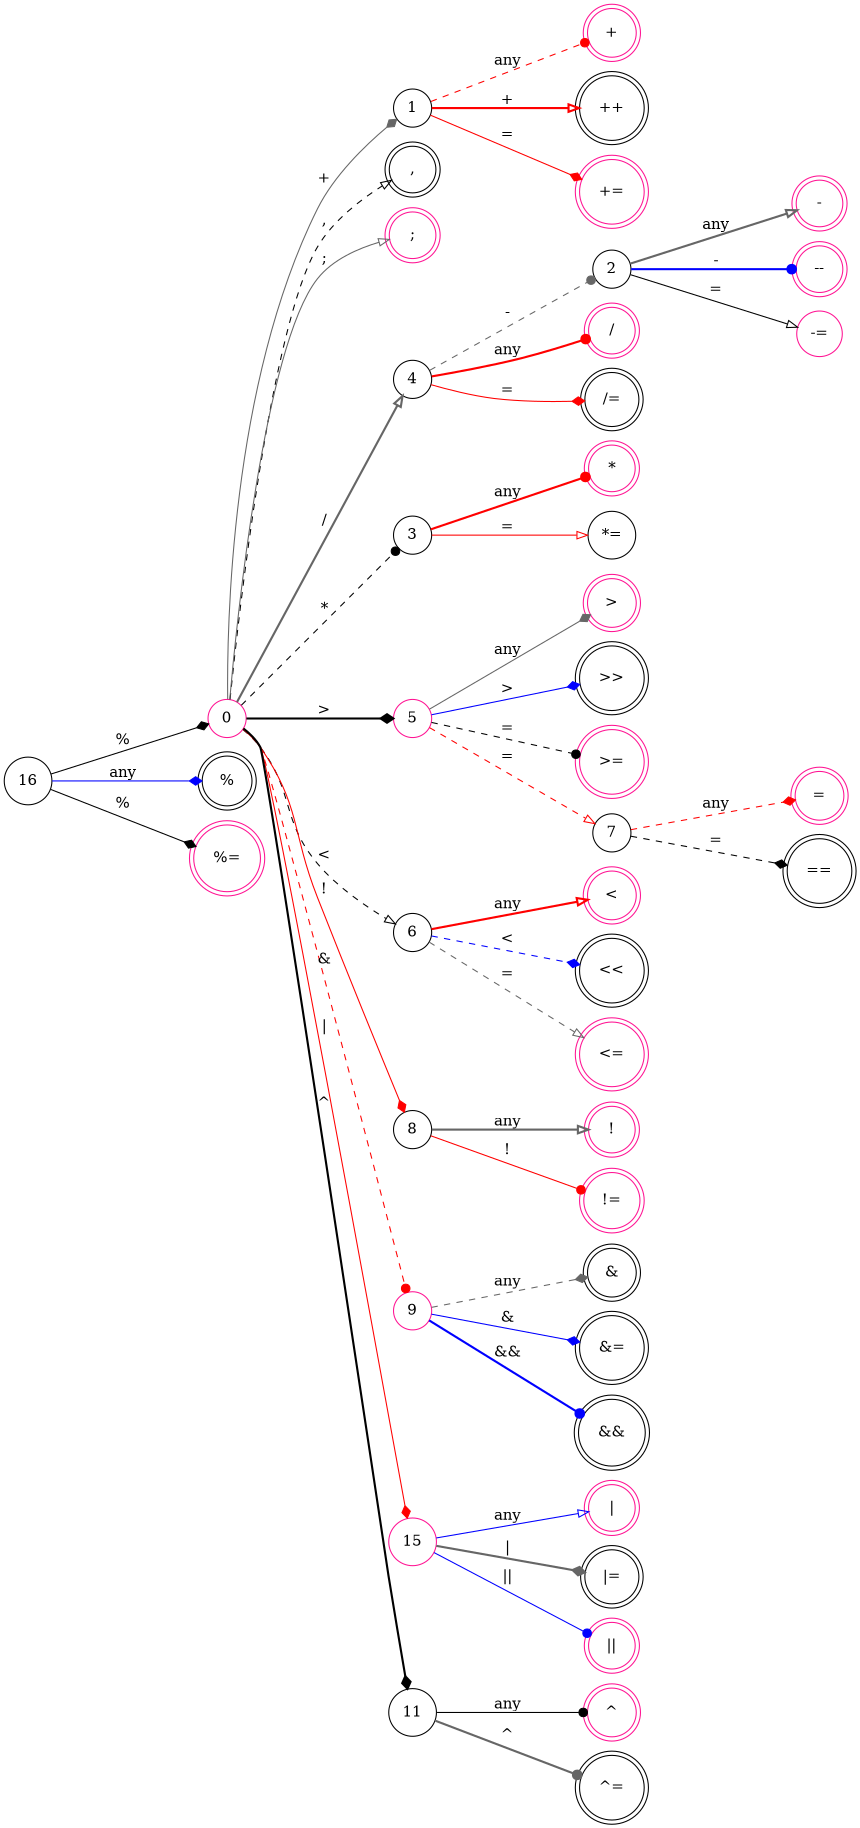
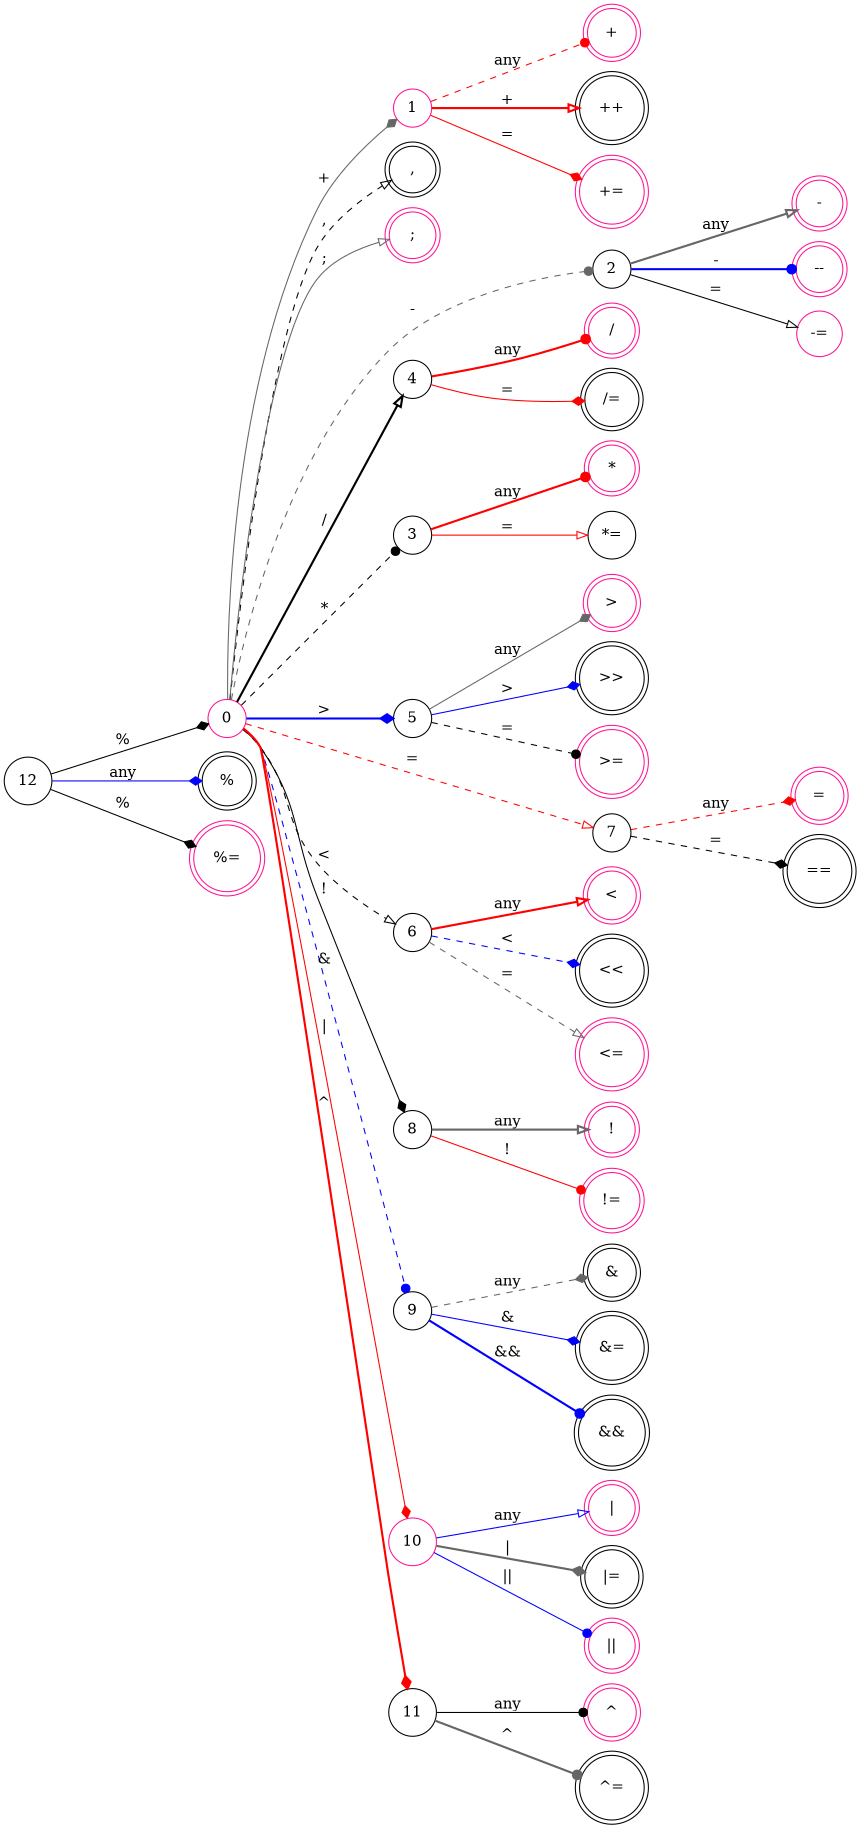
node "1": color black -> deeppink
edge "4" -> "2": now "0" -> "2"
edge "0" -> "4": color gray40 -> black
edge "0" -> "5": color black -> blue
node "5": color deeppink -> black
edge "5" -> "7": now "0" -> "7"
node "16": label "16" -> "12"
edge "0" -> "8": color red -> black
edge "0" -> "9": color red -> blue
edge "0" -> "11": color black -> red
node "9": color deeppink -> black
node "15": label "15" -> "10"
